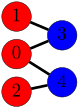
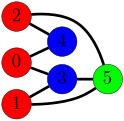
node "5": added
